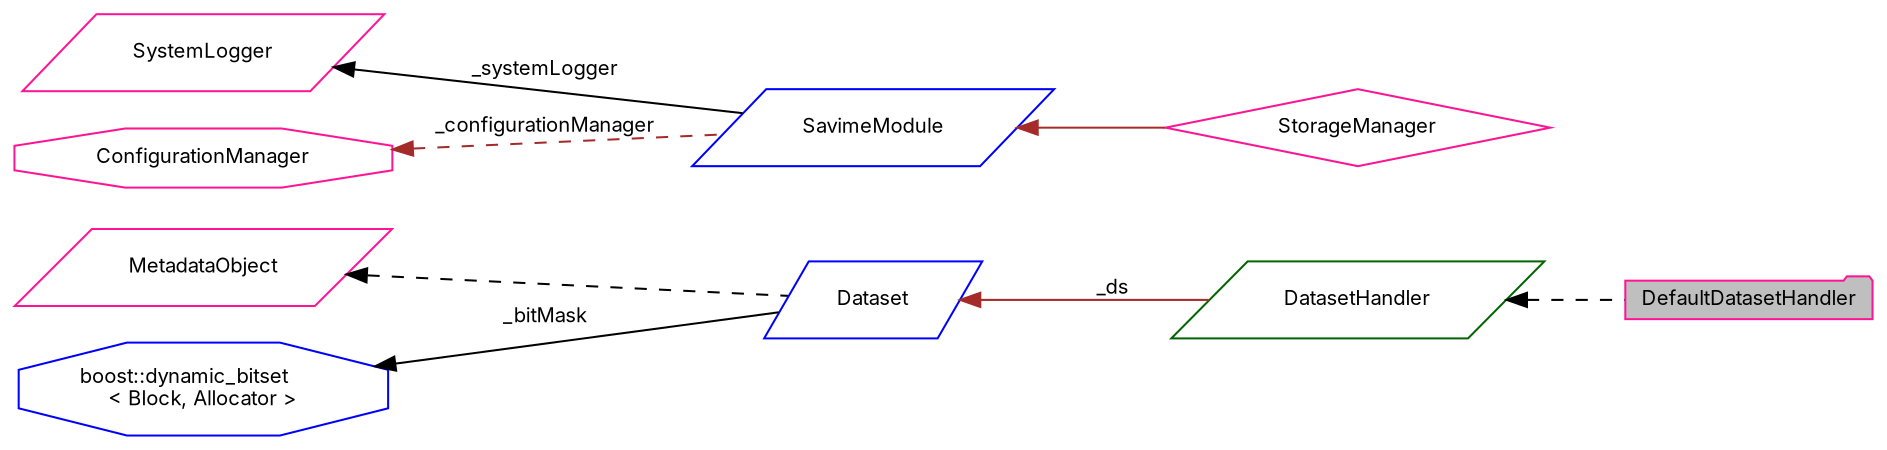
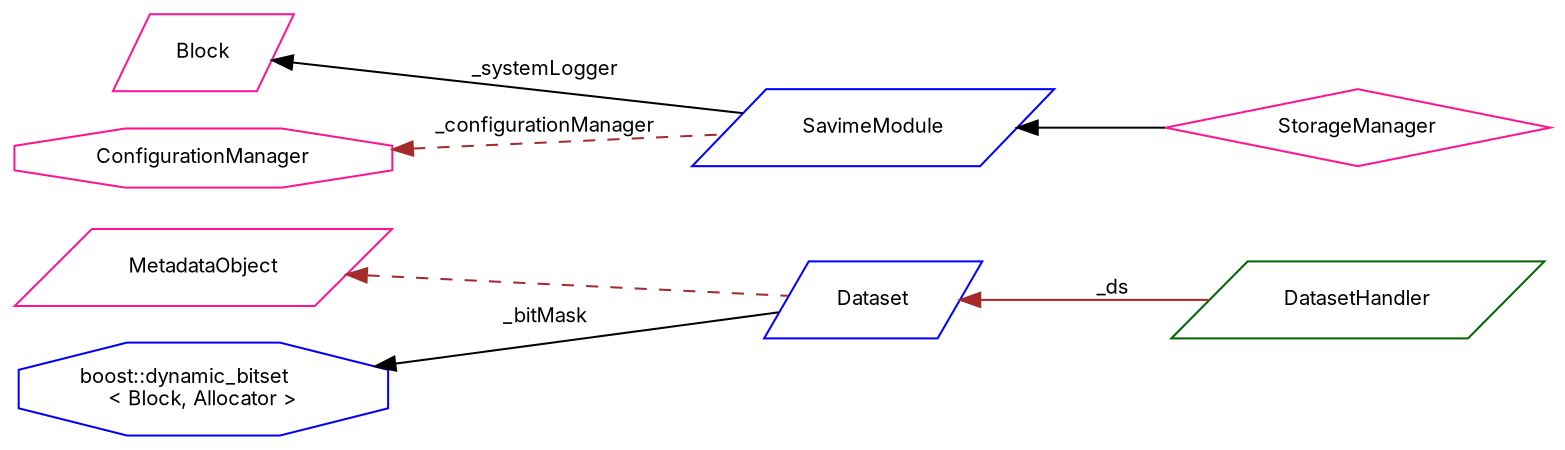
node "SystemLogger": label "SystemLogger" -> "Block"
edge "StorageManager" -> "SavimeModule": color brown -> black
edge "Dataset" -> "MetadataObject": color black -> brown
node "DefaultDatasetHandler": removed
